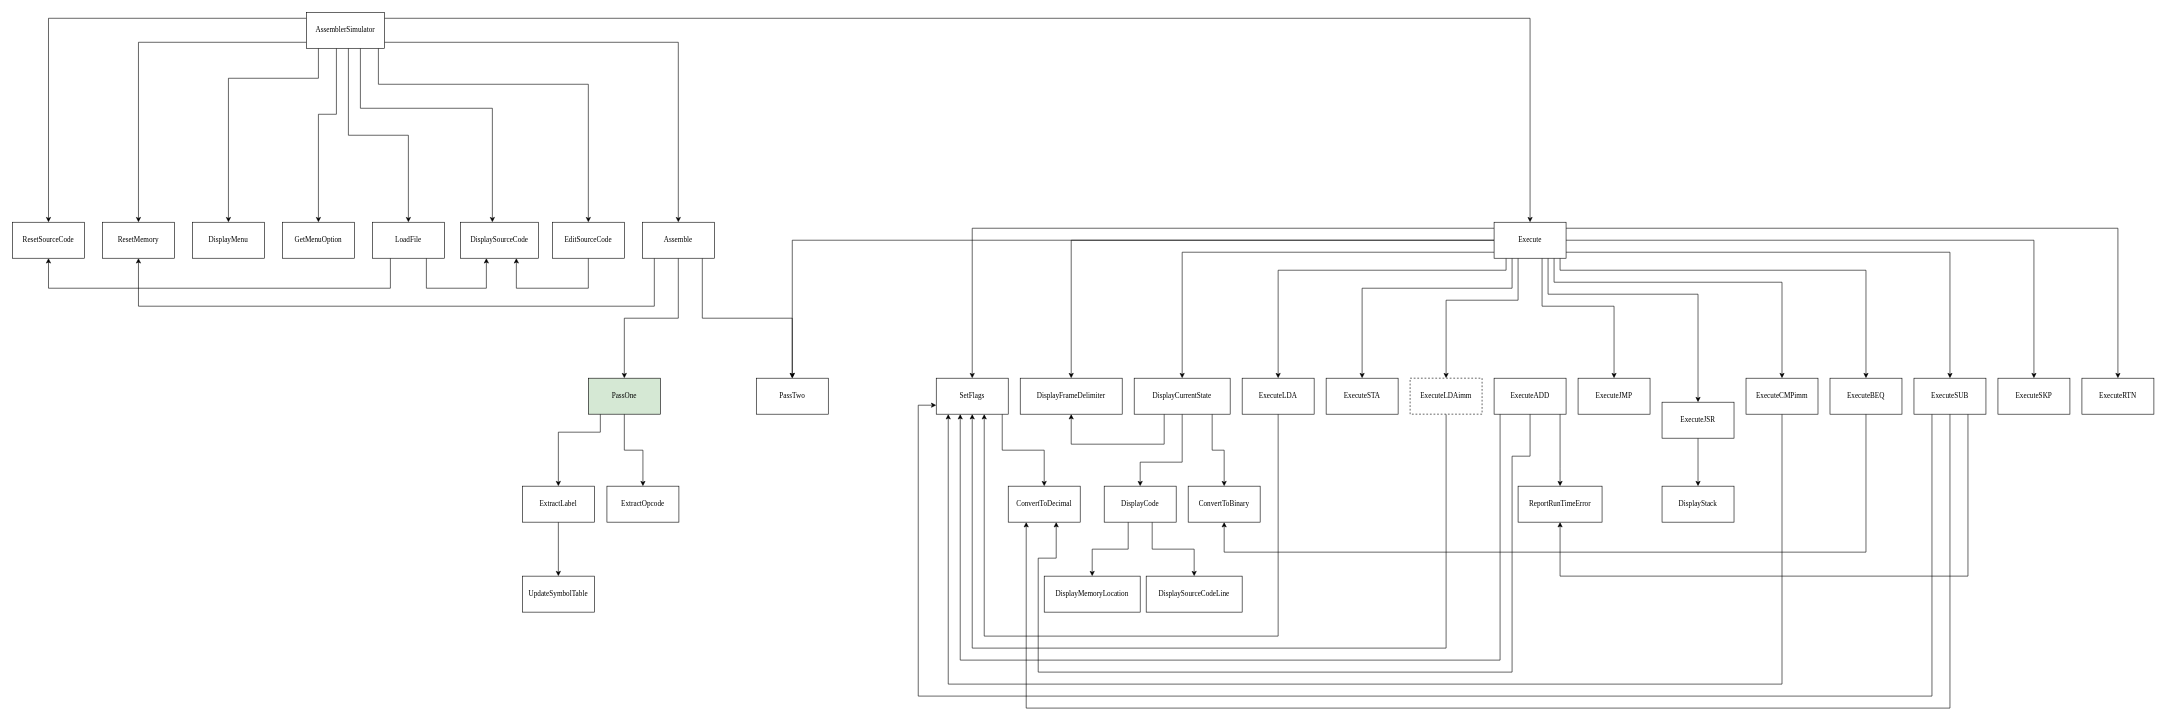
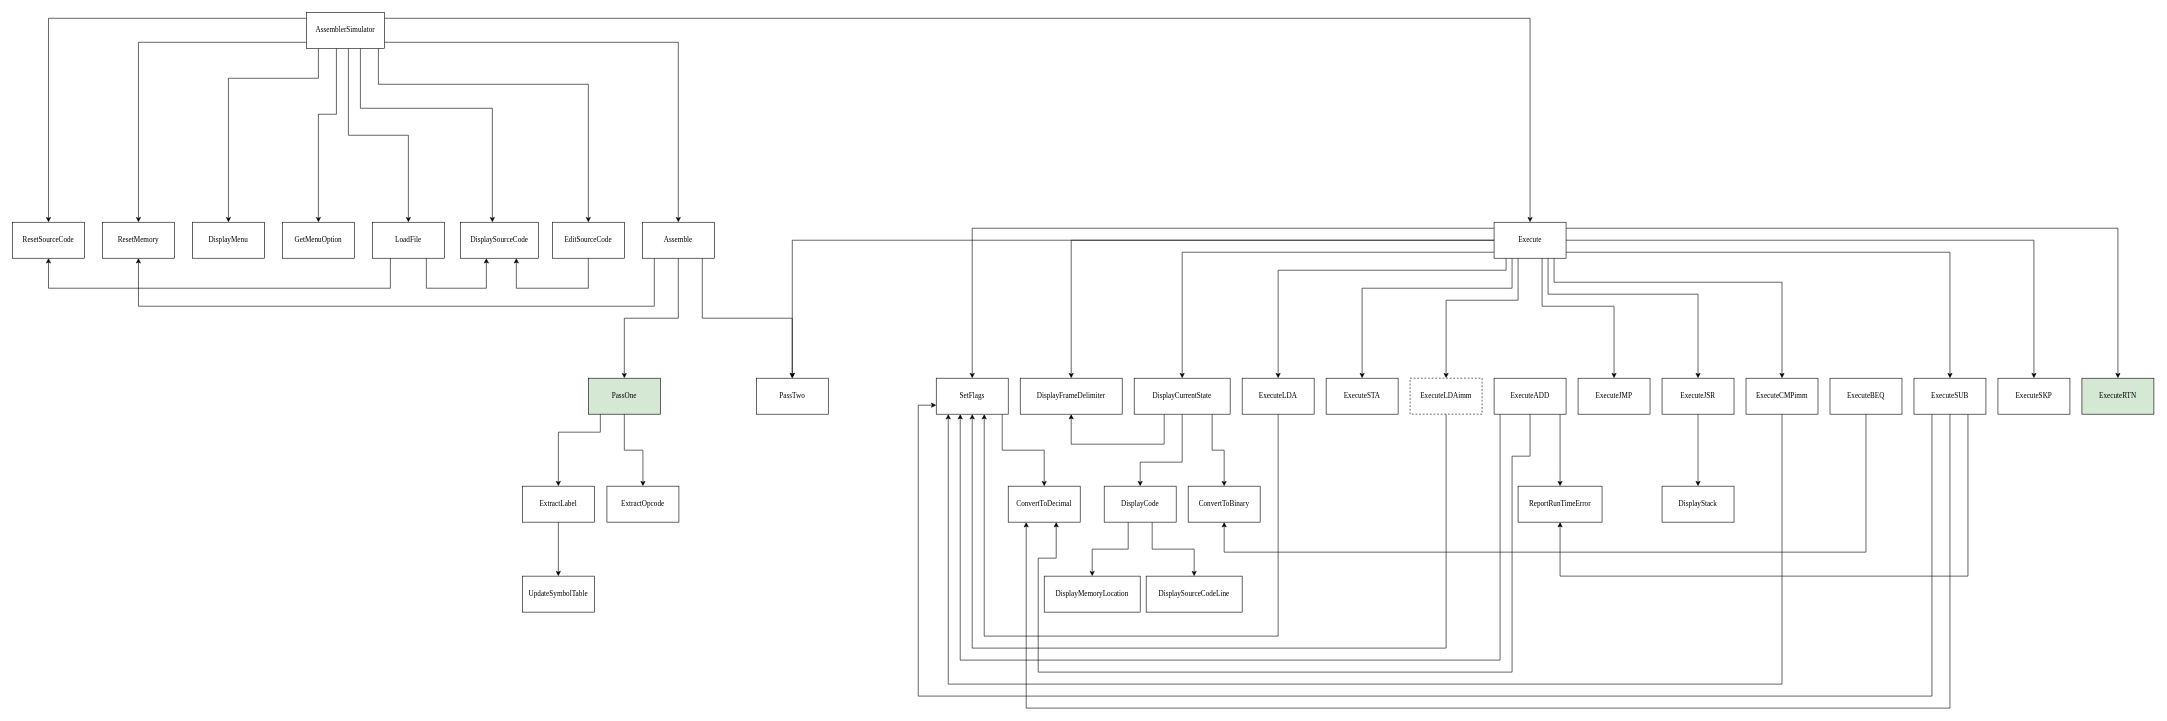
edge "Execute" -> "ExecuteBEQ": removed
node "ExecuteRTN": fillcolor #ffffff -> #d5e8d4
node "ExecuteJSR": moved (1698, 420) -> (1698, 396)
